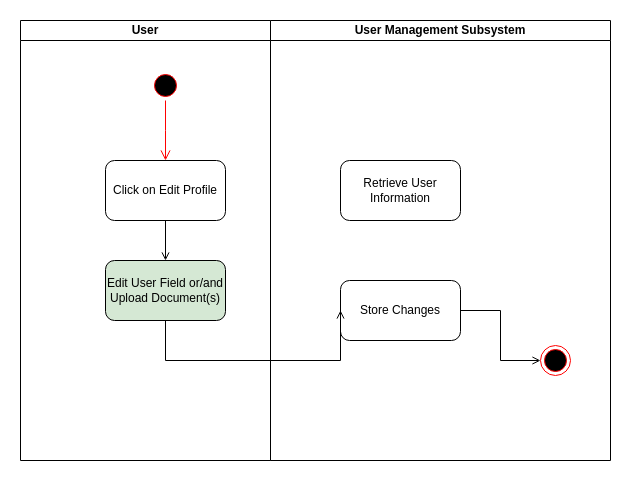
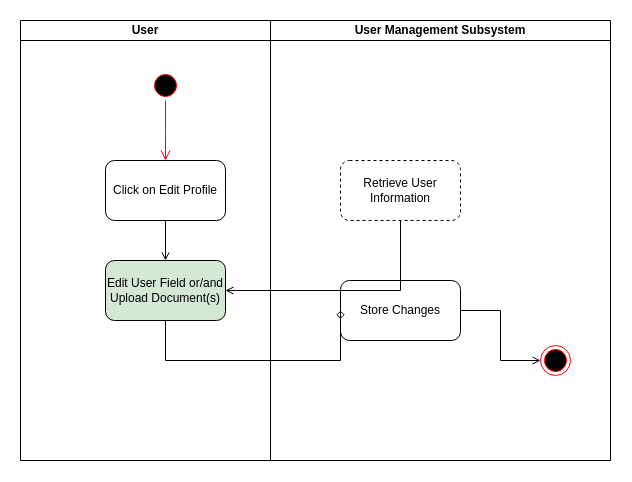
node "Retrieve User Information": style solid -> dashed
edge "Retrieve User Information" -> "Edit User Field or/and Upload Document(s)": added
edge "Edit User Field or/and Upload Document(s)" -> "Store Changes": arrowhead open -> diamond
